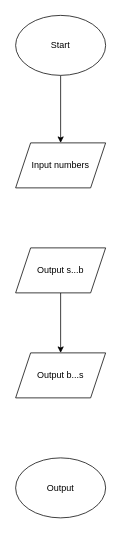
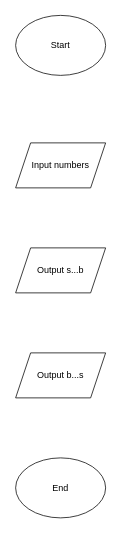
edge "Start" -> "Input numbers": removed
edge "Output s...b" -> "Output b...s": removed
node "Output": label "Output" -> "End"
